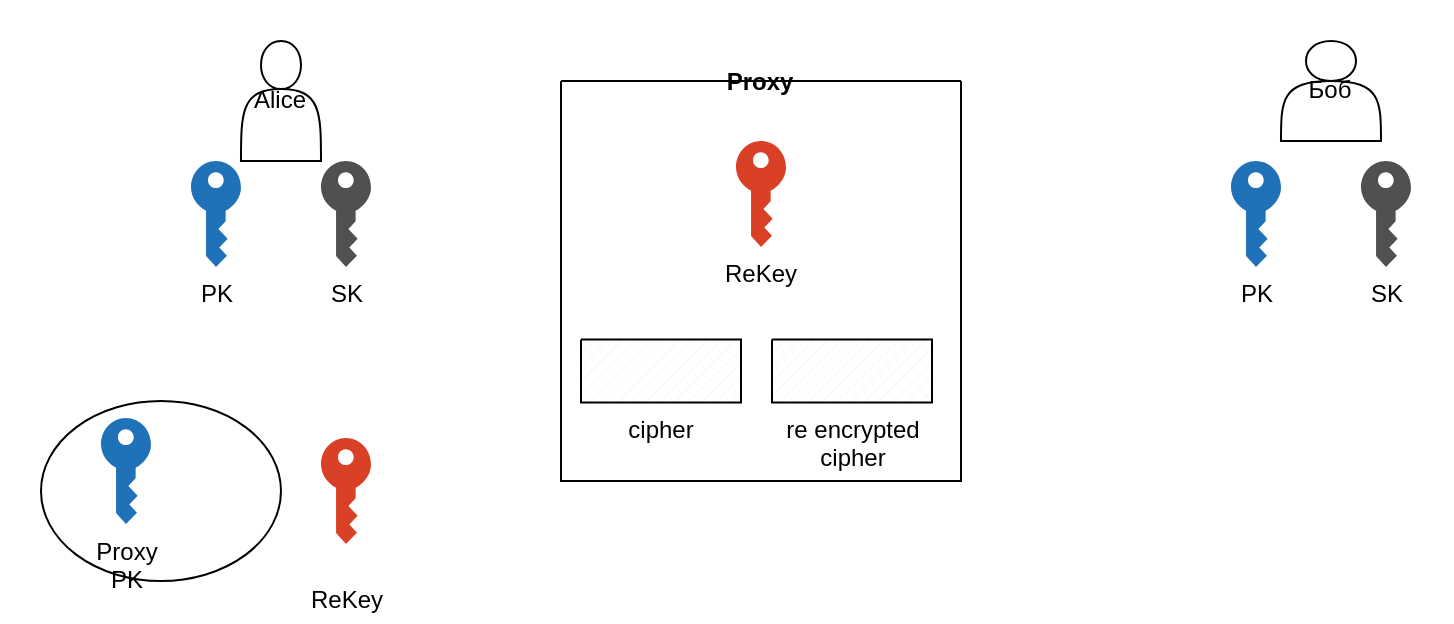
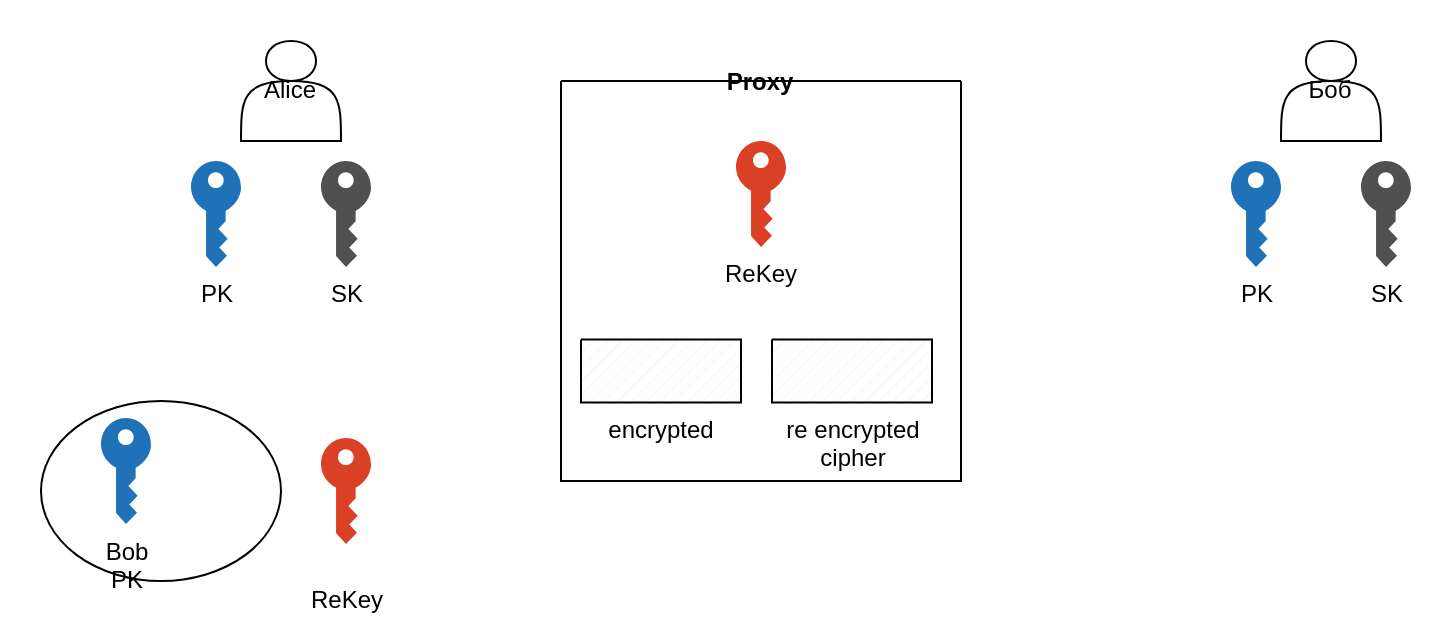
node "Alice": size 80x120 -> 100x100
node "cipher": label "cipher" -> "encrypted"
node "Proxy PK": label "Proxy PK" -> "Bob PK"
